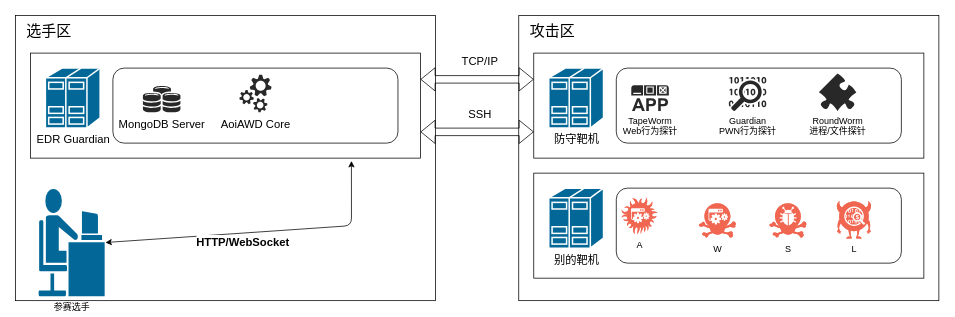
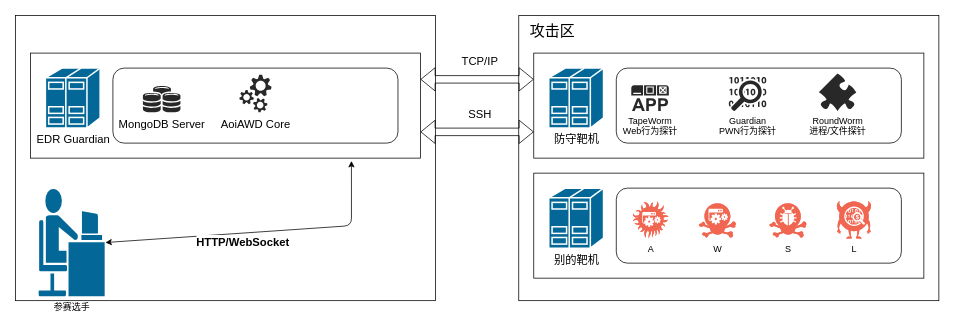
node "选手区": removed
node "A": moved (639, 216) -> (650, 219)
